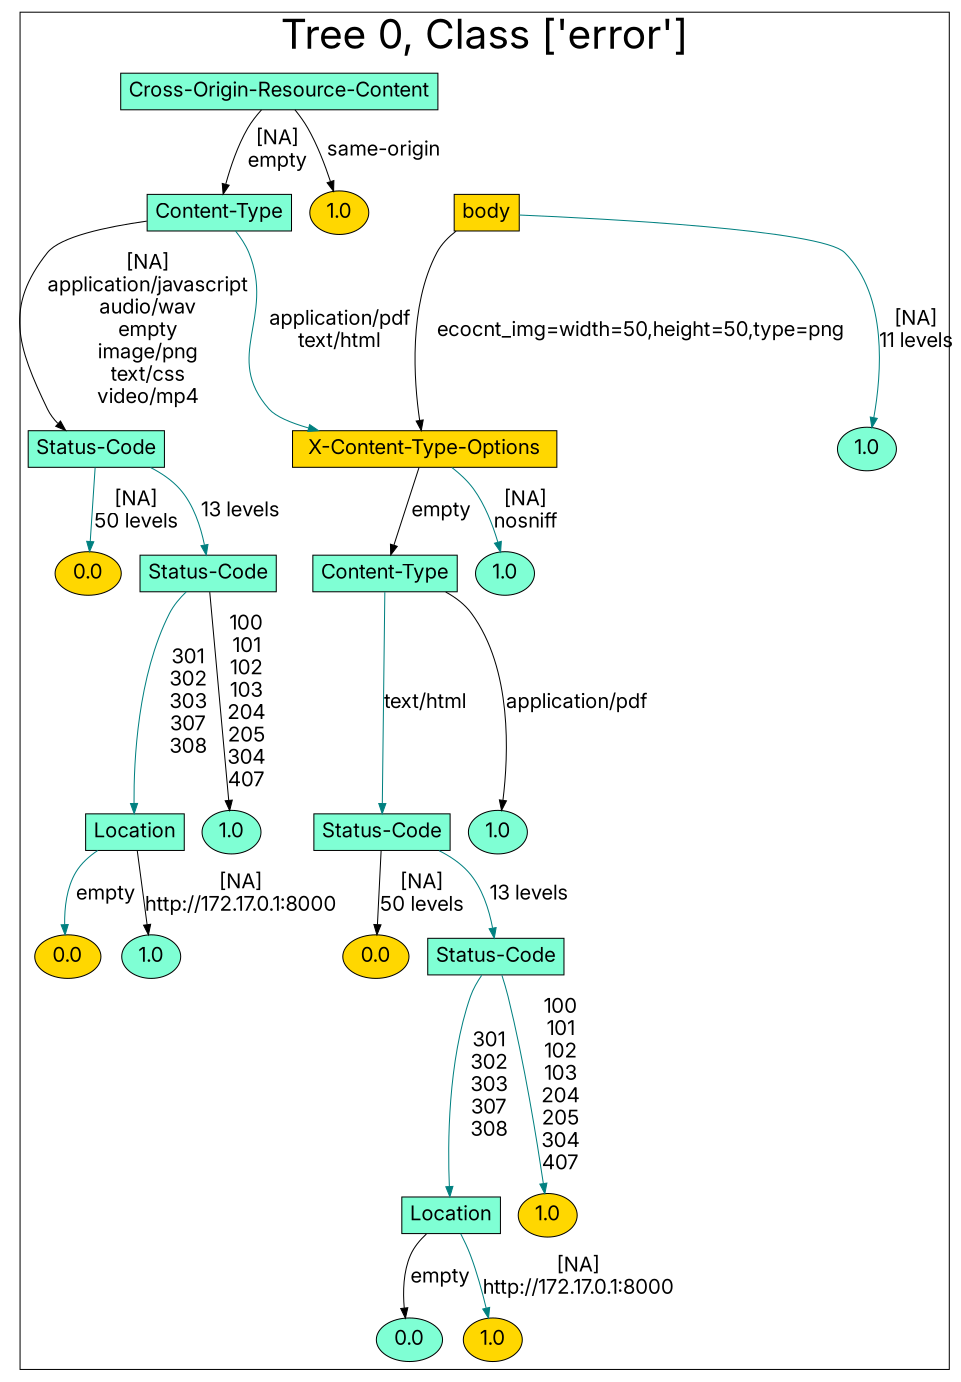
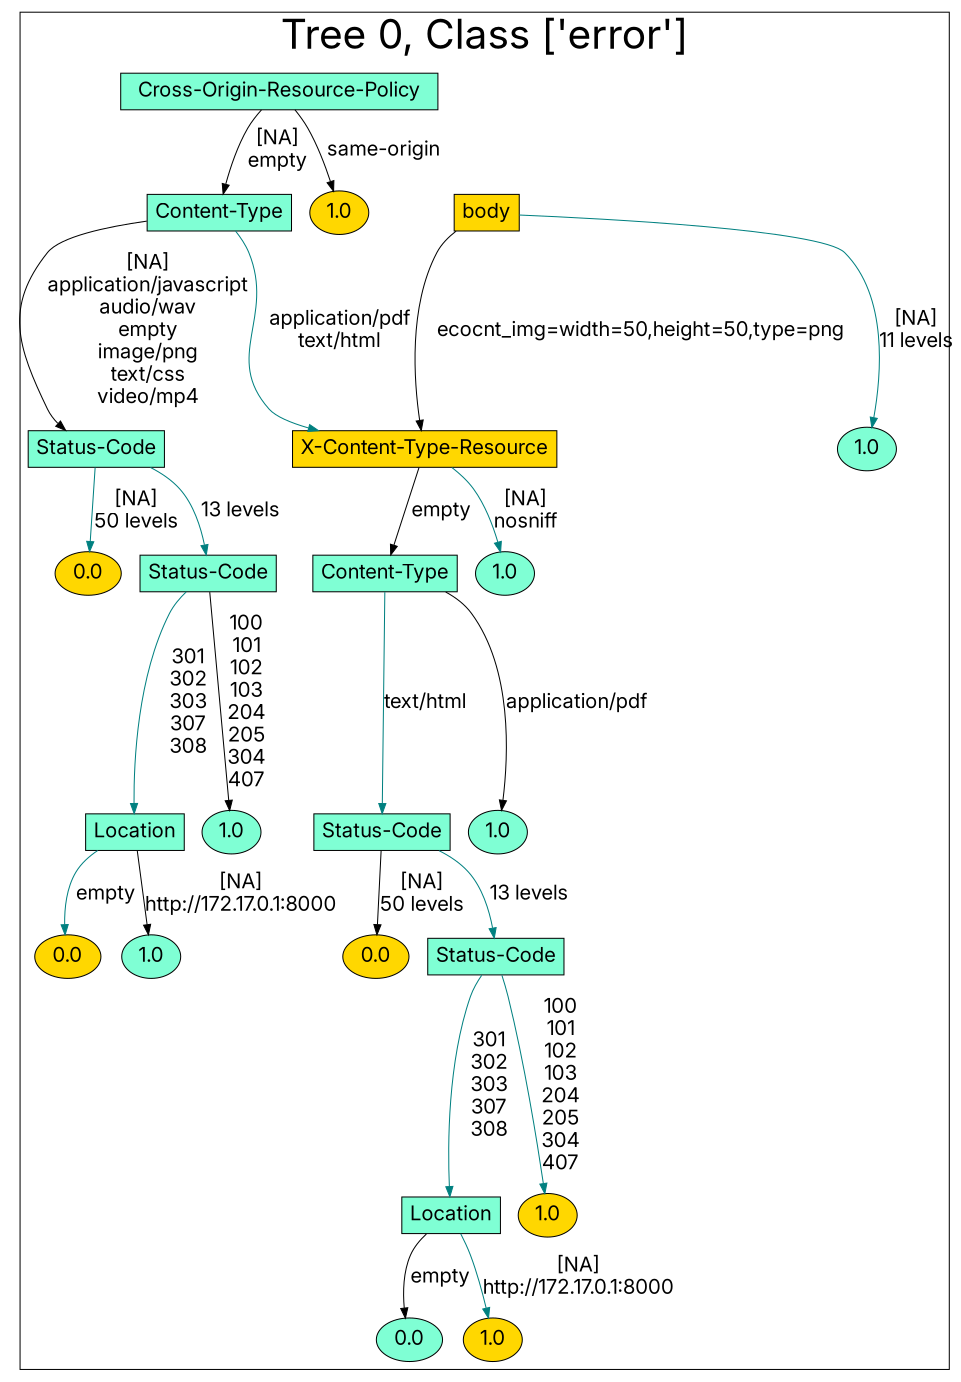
node "Cross-Origin-Resource-Content": label "Cross-Origin-Resource-Content" -> "Cross-Origin-Resource-Policy"
node "X-Content-Type-Options": label "X-Content-Type-Options" -> "X-Content-Type-Resource"
